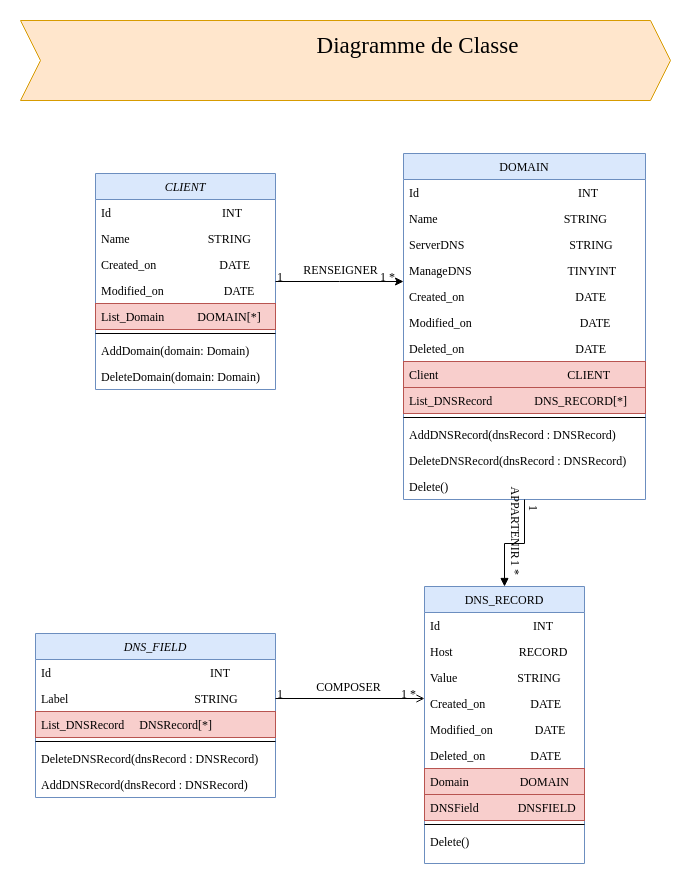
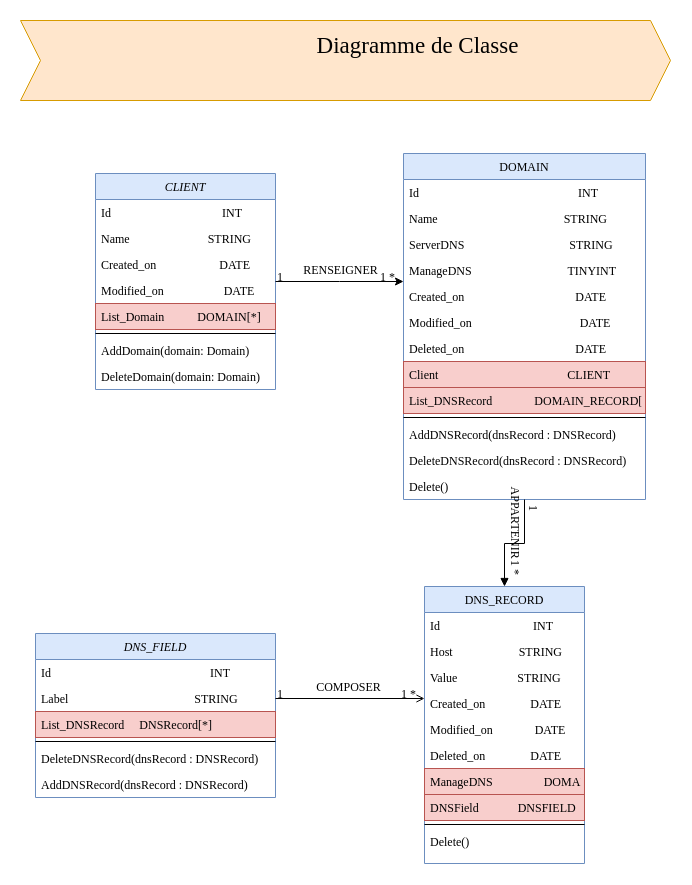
node "List_DNSRecord DNS_RECORD[*]": label "List_DNSRecord DNS_RECORD[*]" -> "List_DNSRecord DOMAIN_RECORD[*]"
node "Host RECORD": label "Host RECORD" -> "Host STRING"
node "Domain DOMAIN": label "Domain DOMAIN" -> "ManageDNS DOMAIN"
